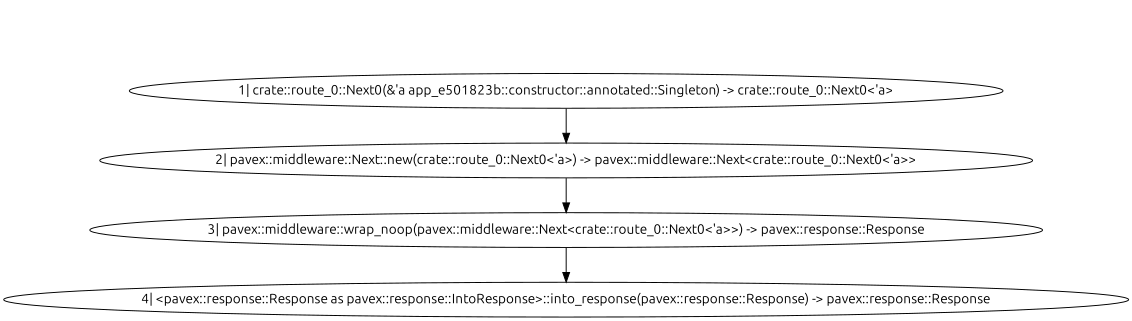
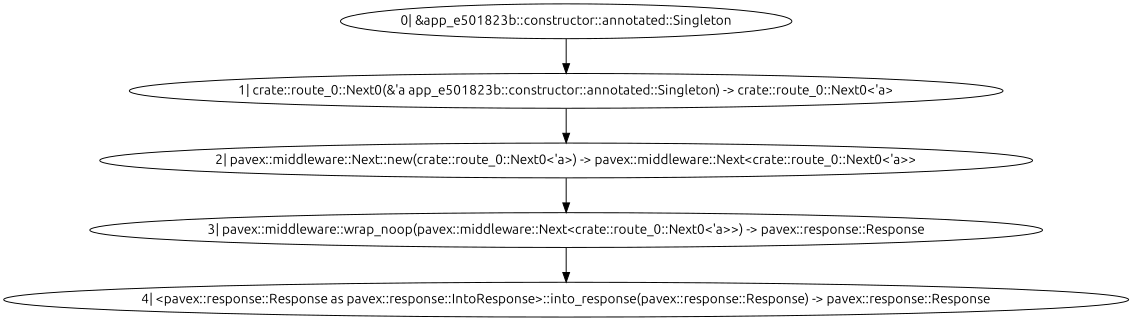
node "0| &app_e501823b::constructor::annotated::Singleton": added
